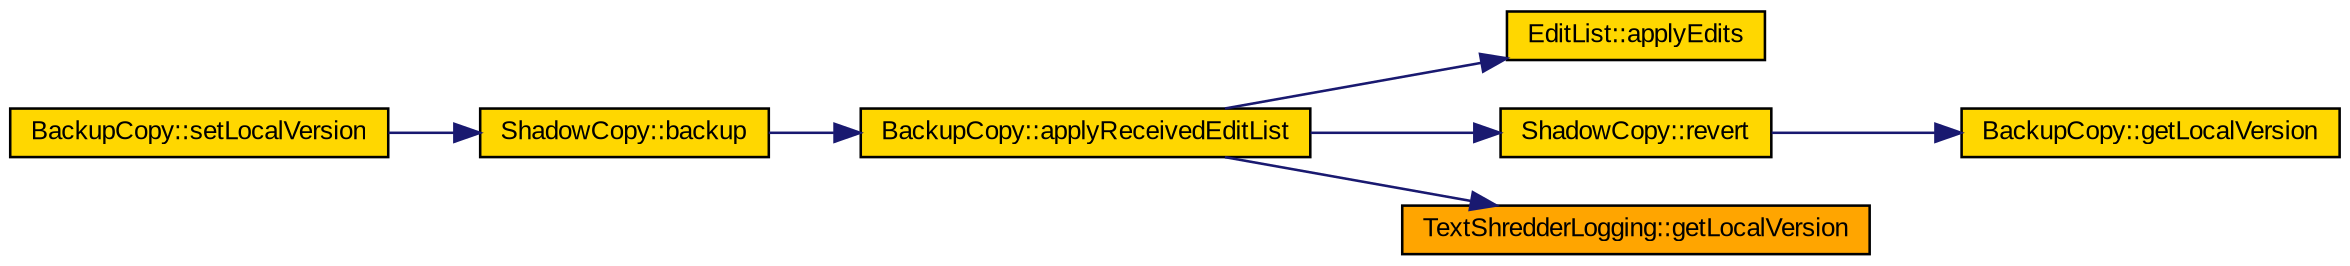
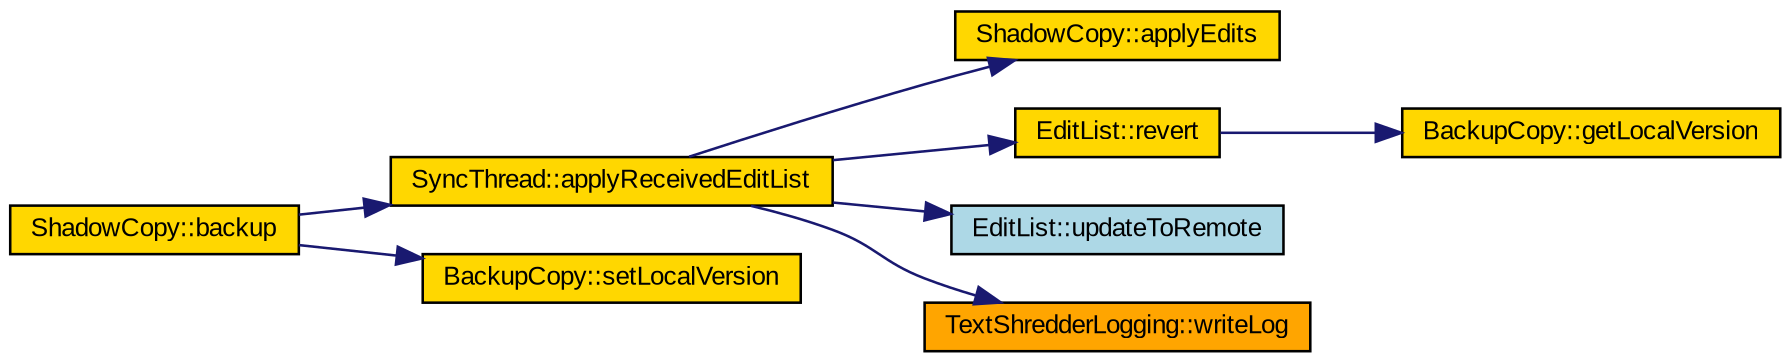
node "EditList::applyEdits": label "EditList::applyEdits" -> "ShadowCopy::applyEdits"
edge "BackupCopy::setLocalVersion" -> "ShadowCopy::backup": reversed
node "BackupCopy::applyReceivedEditList": label "BackupCopy::applyReceivedEditList" -> "SyncThread::applyReceivedEditList"
node "ShadowCopy::revert": label "ShadowCopy::revert" -> "EditList::revert"
node "EditList::updateToRemote": added
node "TextShredderLogging::getLocalVersion": label "TextShredderLogging::getLocalVersion" -> "TextShredderLogging::writeLog"
